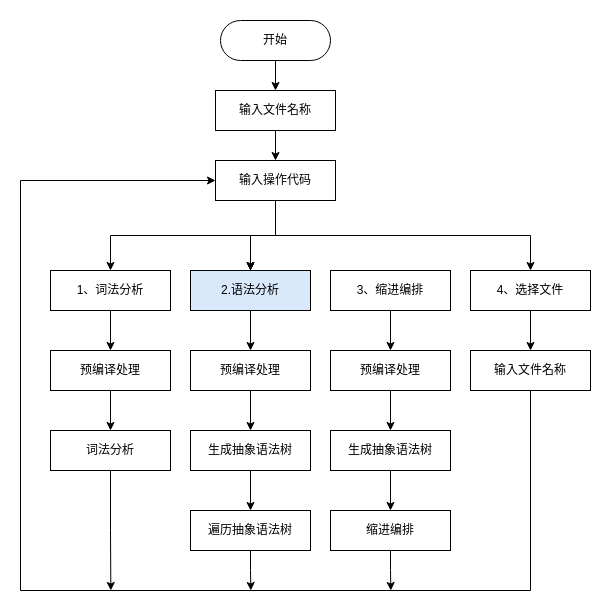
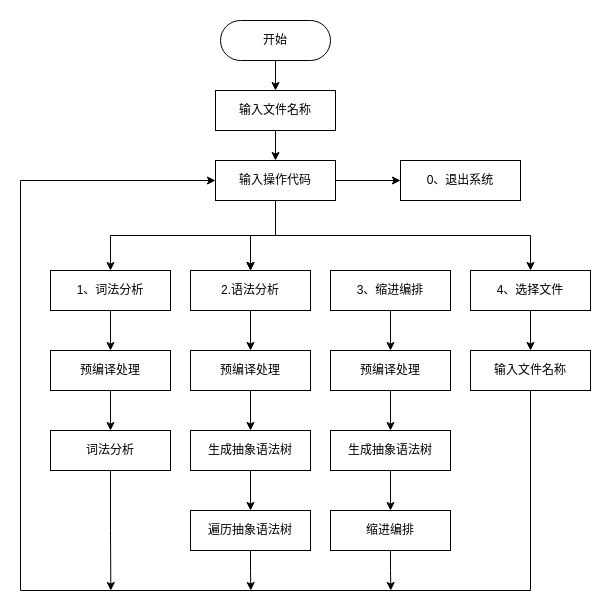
edge "输入操作代码" -> "0、退出系统": added
node "0、退出系统": added
node "2.语法分析": fillcolor #dae8fc -> #ffffff
